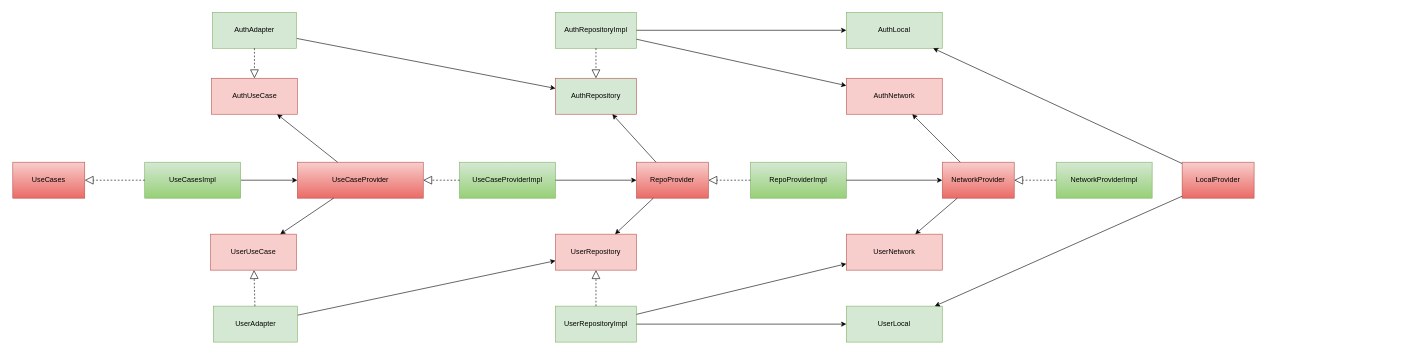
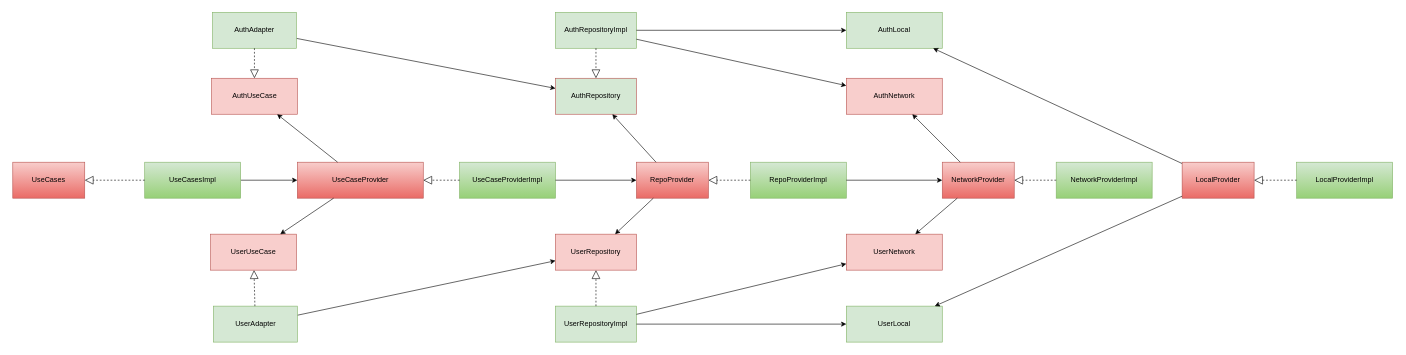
edge "LocalProviderImpl" -> "LocalProvider": added
node "LocalProviderImpl": added
